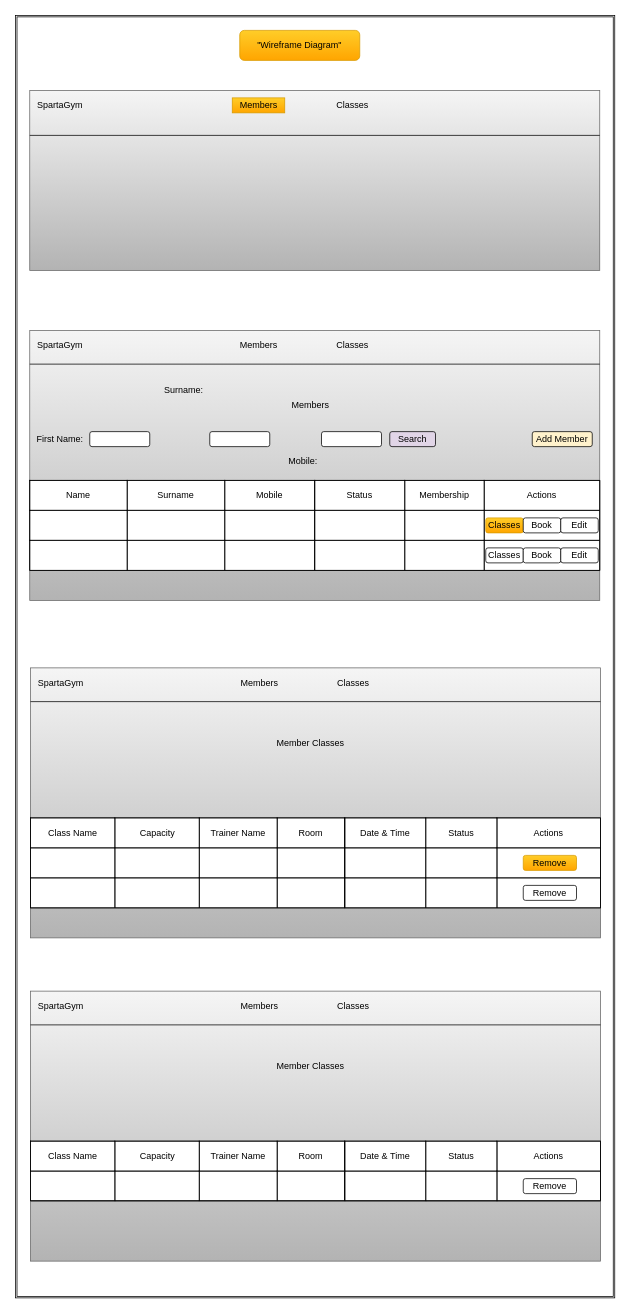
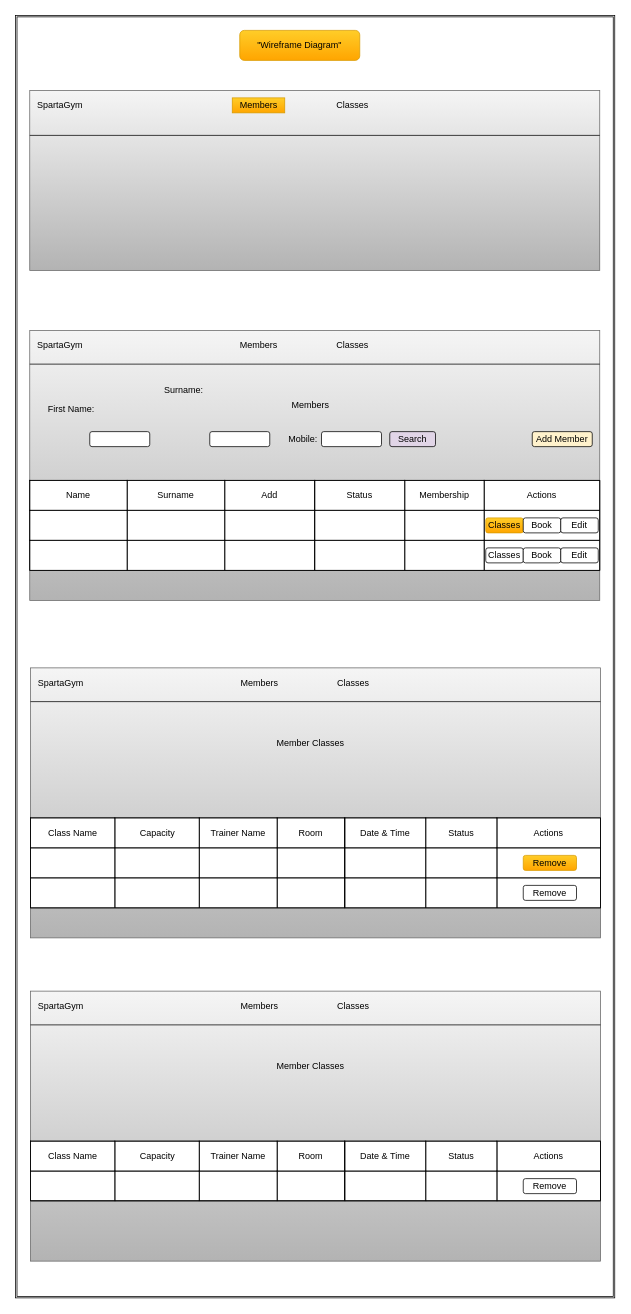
node "First Name:": moved (60, 439) -> (71, 409)
node "Mobile:": moved (303, 462) -> (303, 439)
node "Mobile": label "Mobile" -> "Add"
